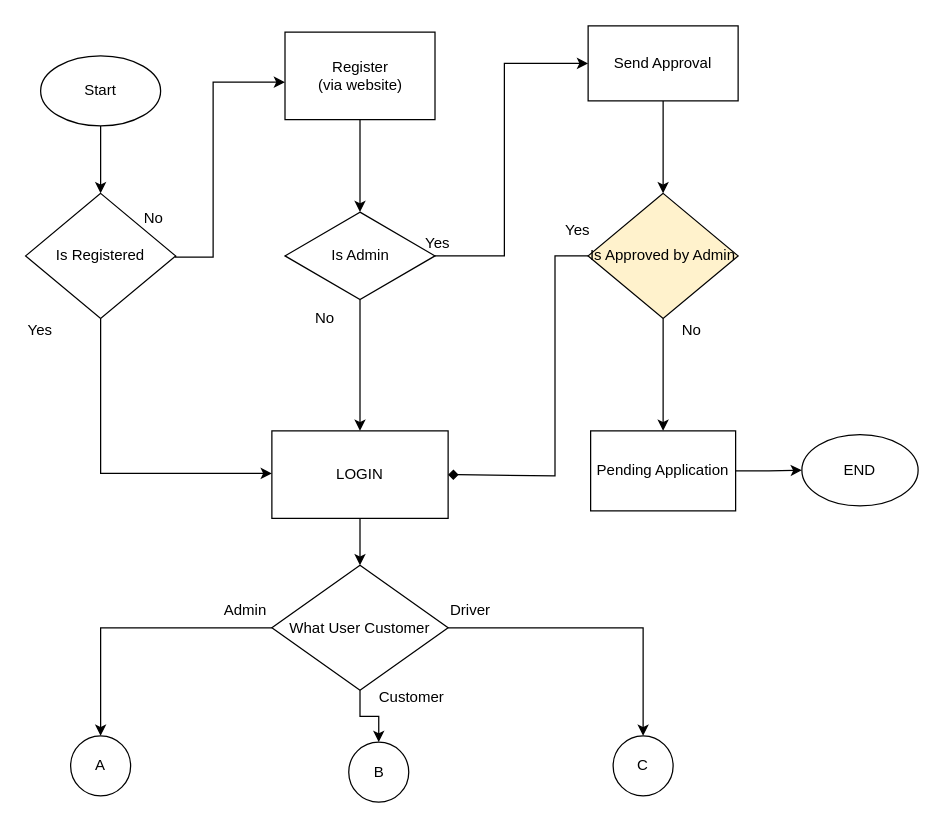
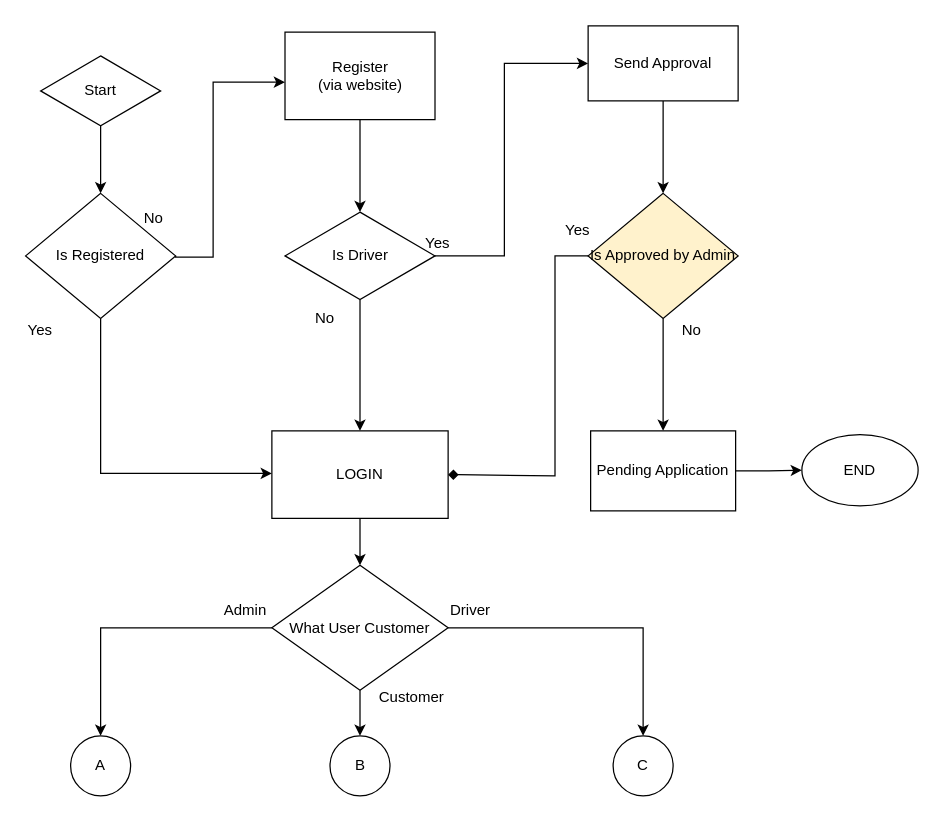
node "Start": shape ellipse -> diamond
node "Is Admin": label "Is Admin" -> "Is Driver"
node "B": moved (379, 772) -> (360, 766)
